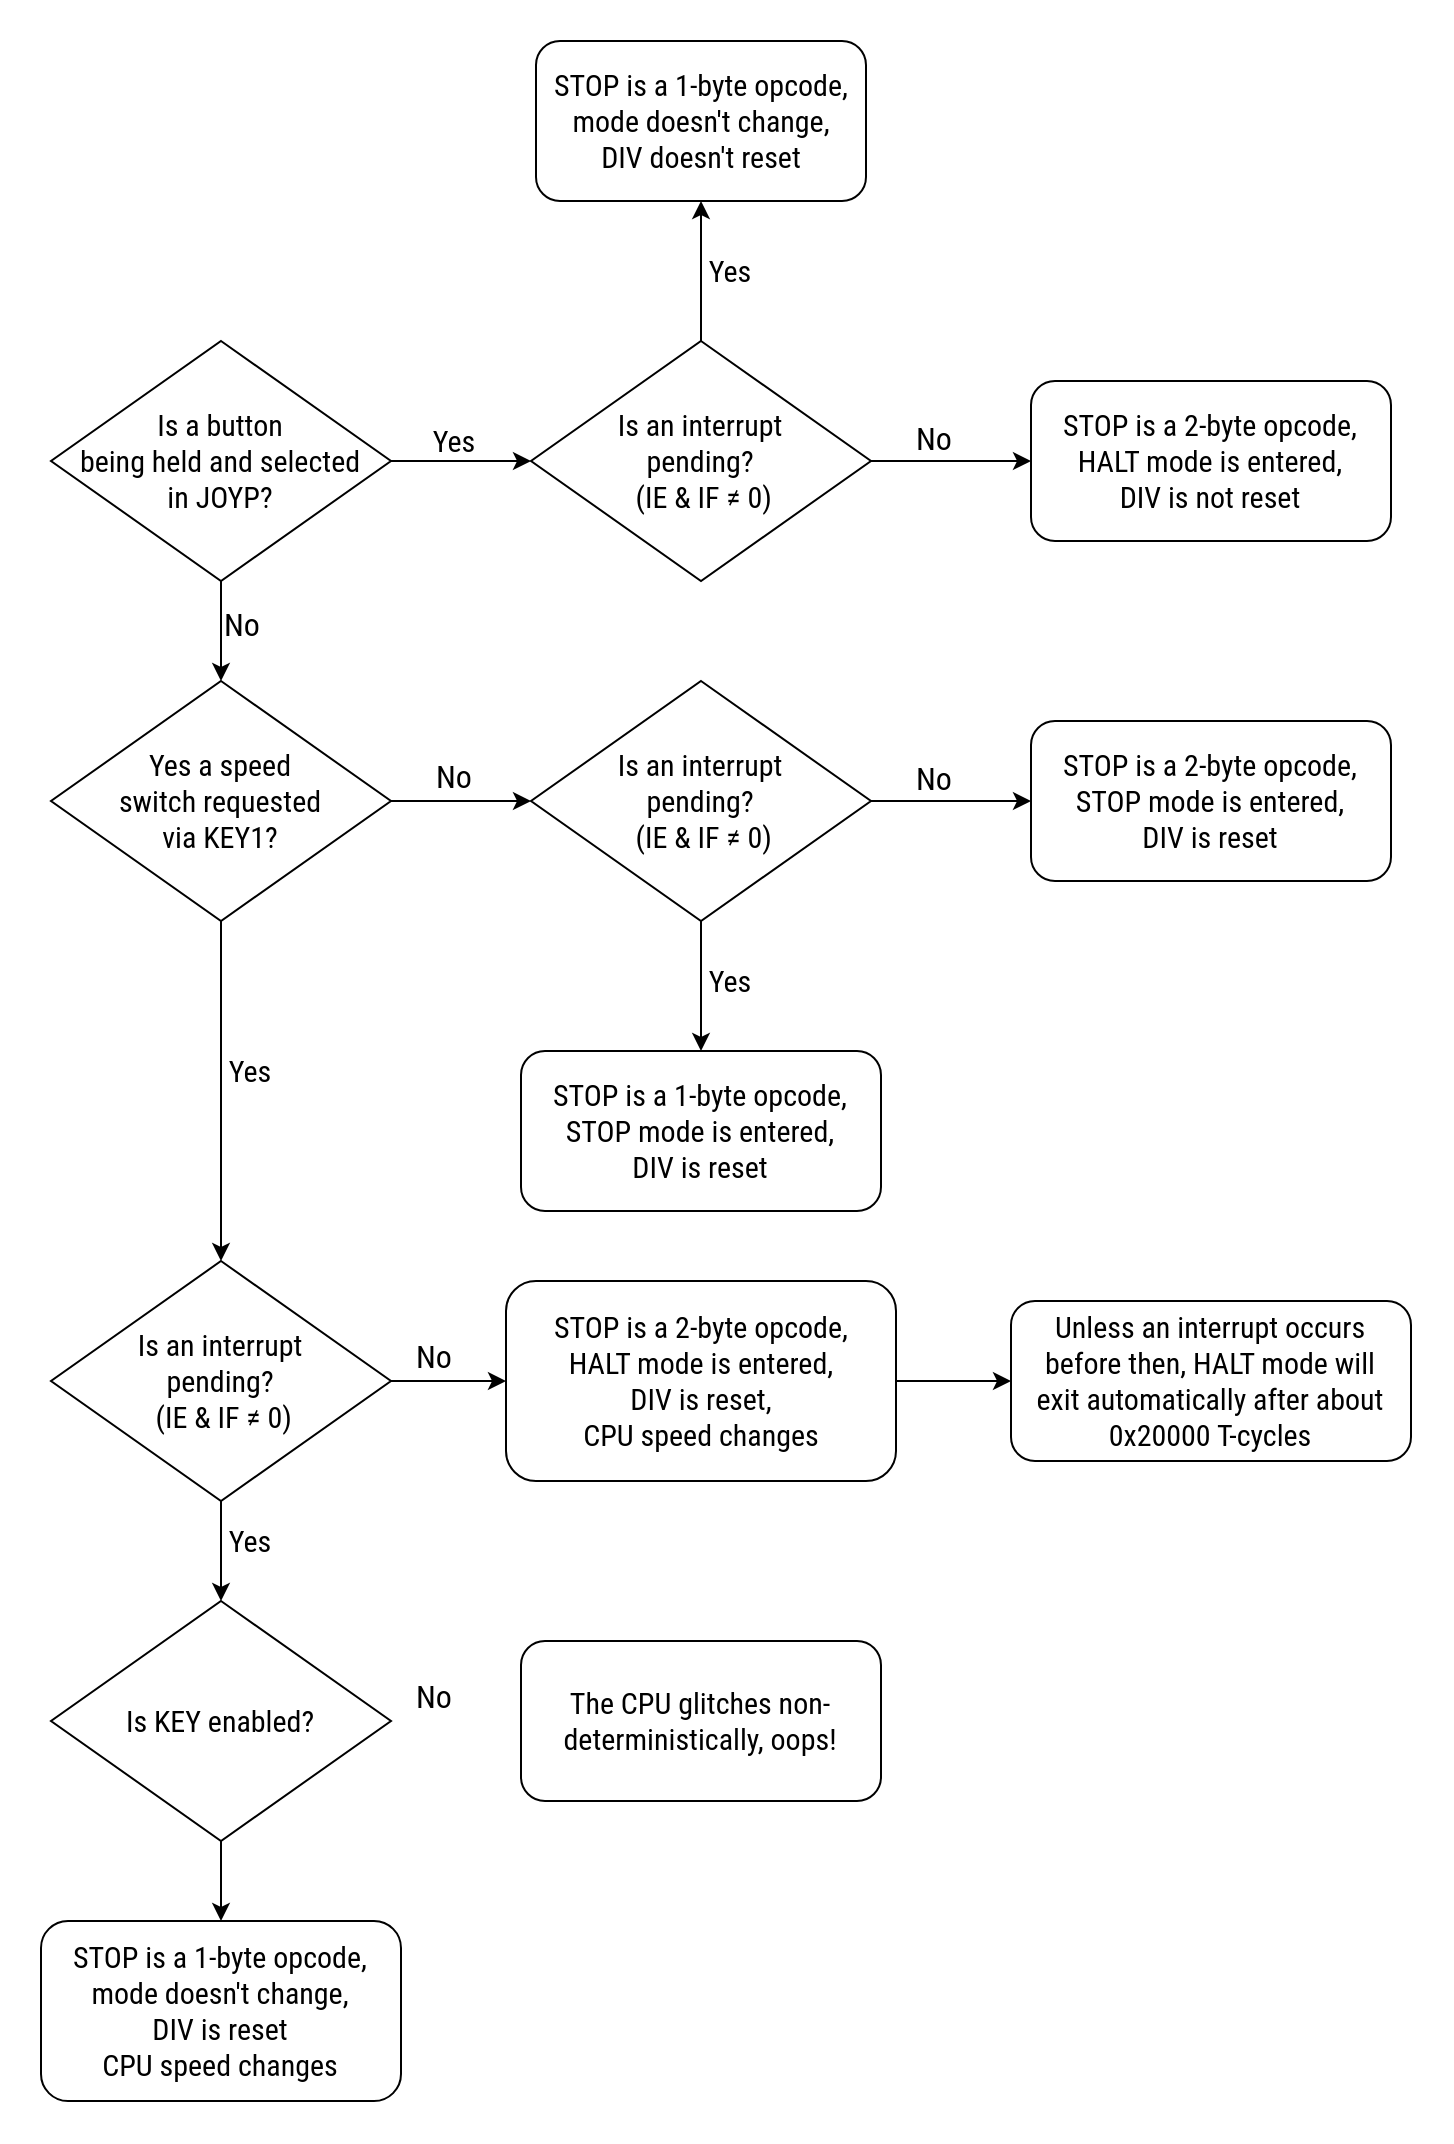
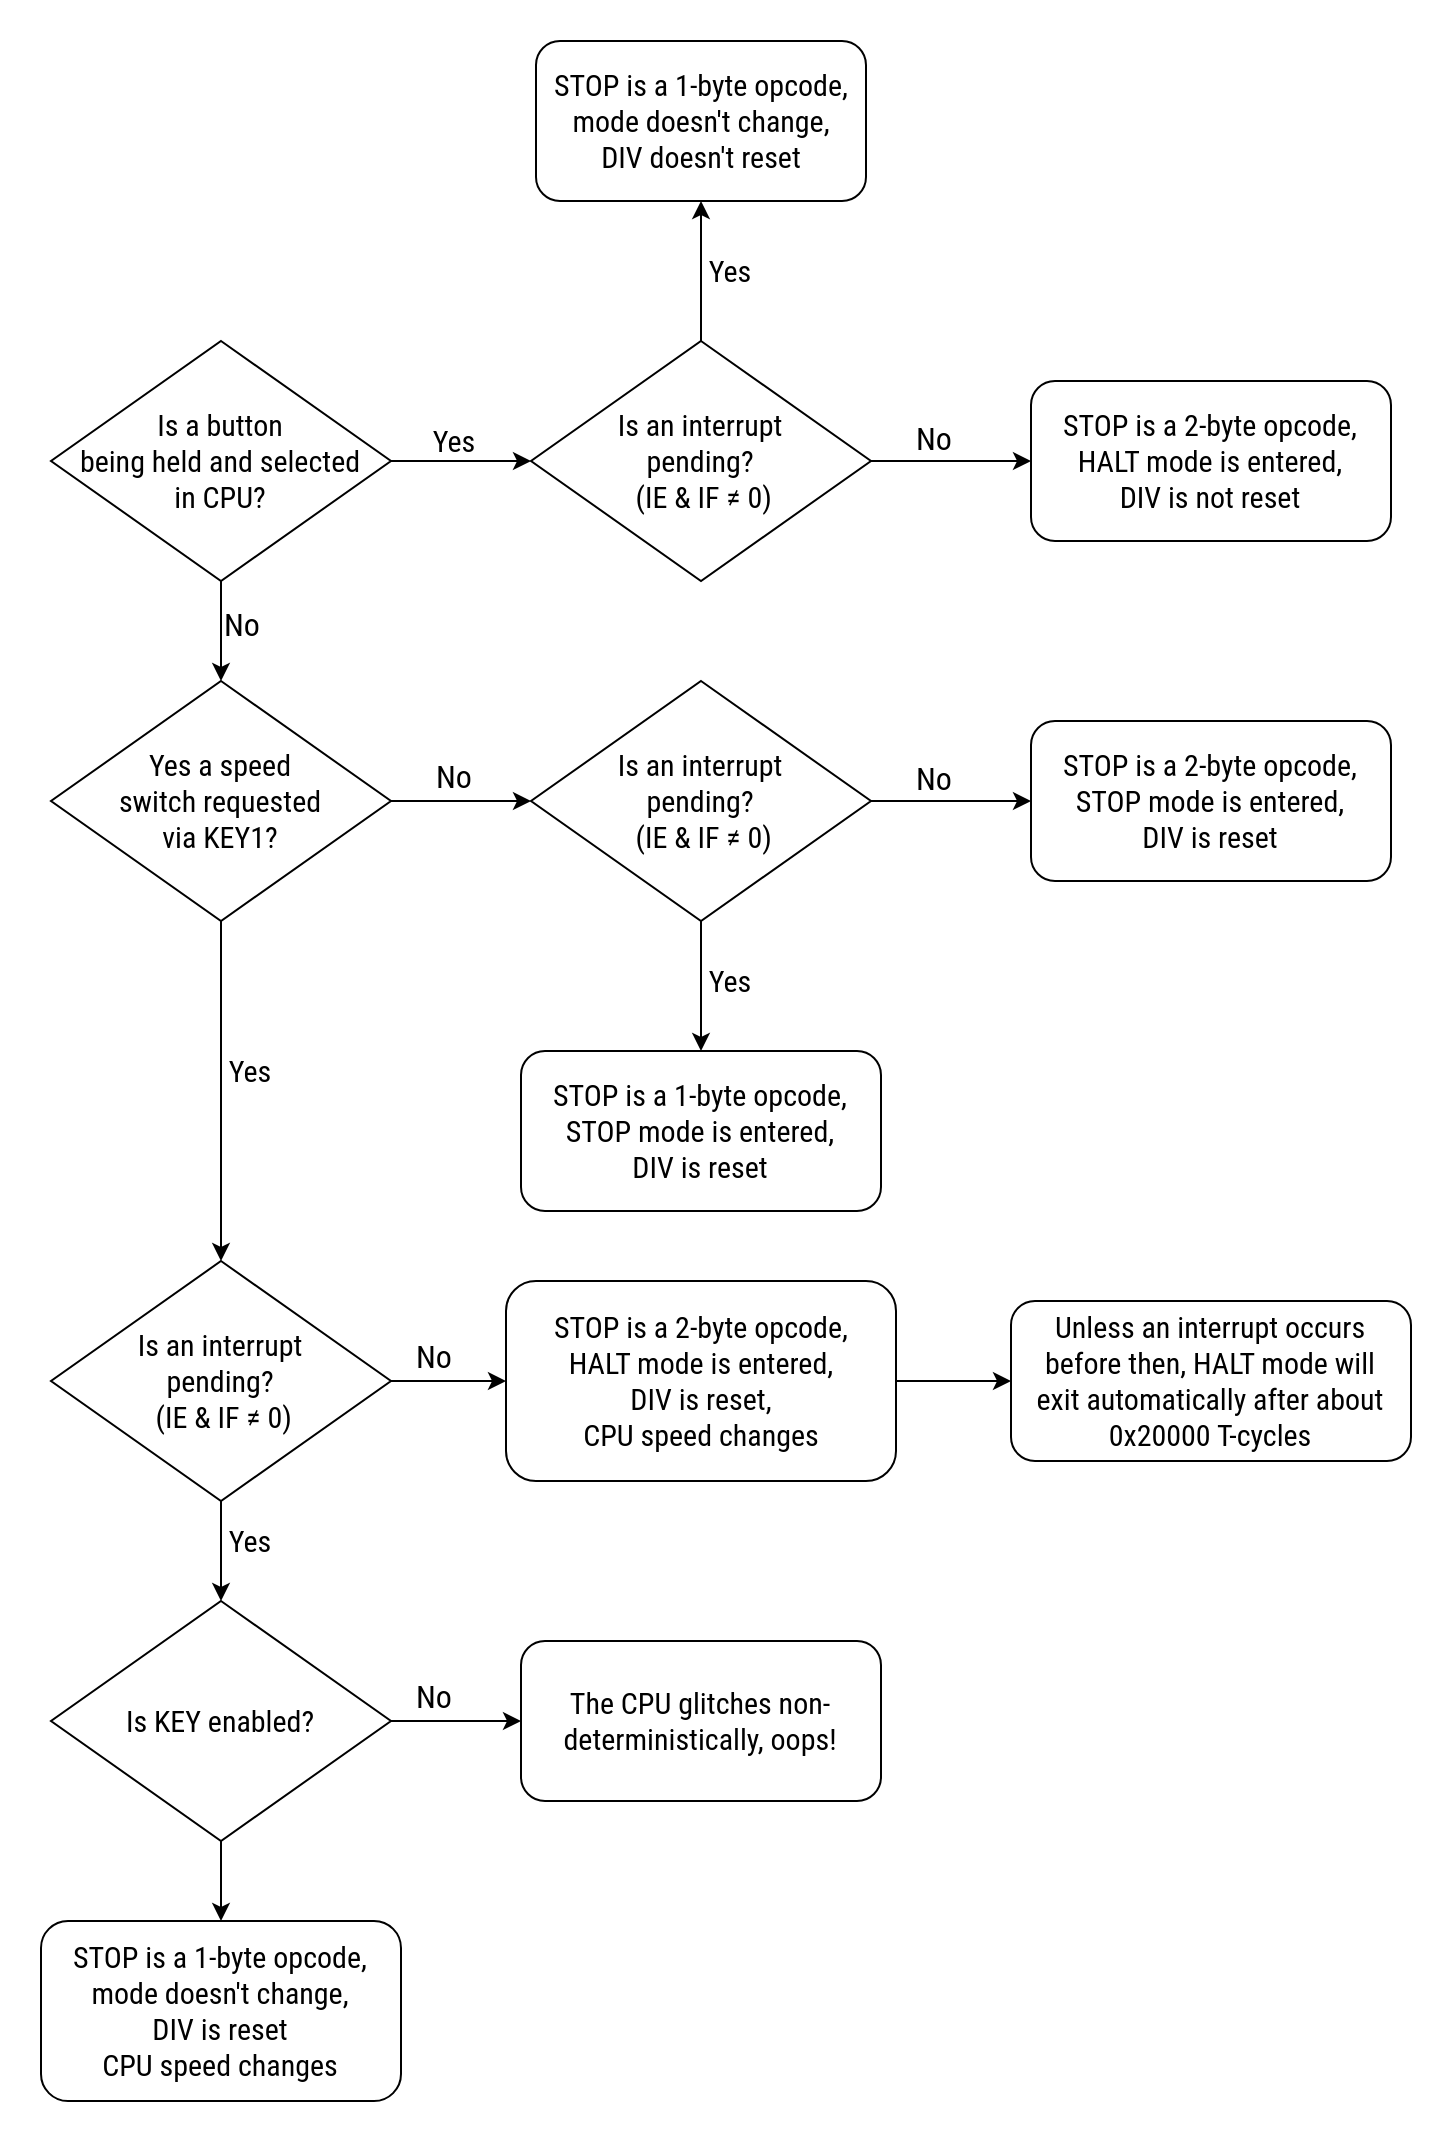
node "Is a button being held and selected in JOYP?": label "Is a button being held and selected in JOYP?" -> "Is a button being held and selected in CPU?"
edge "Is KEY enabled?" -> "The CPU glitches non-deterministically, oops!": added
